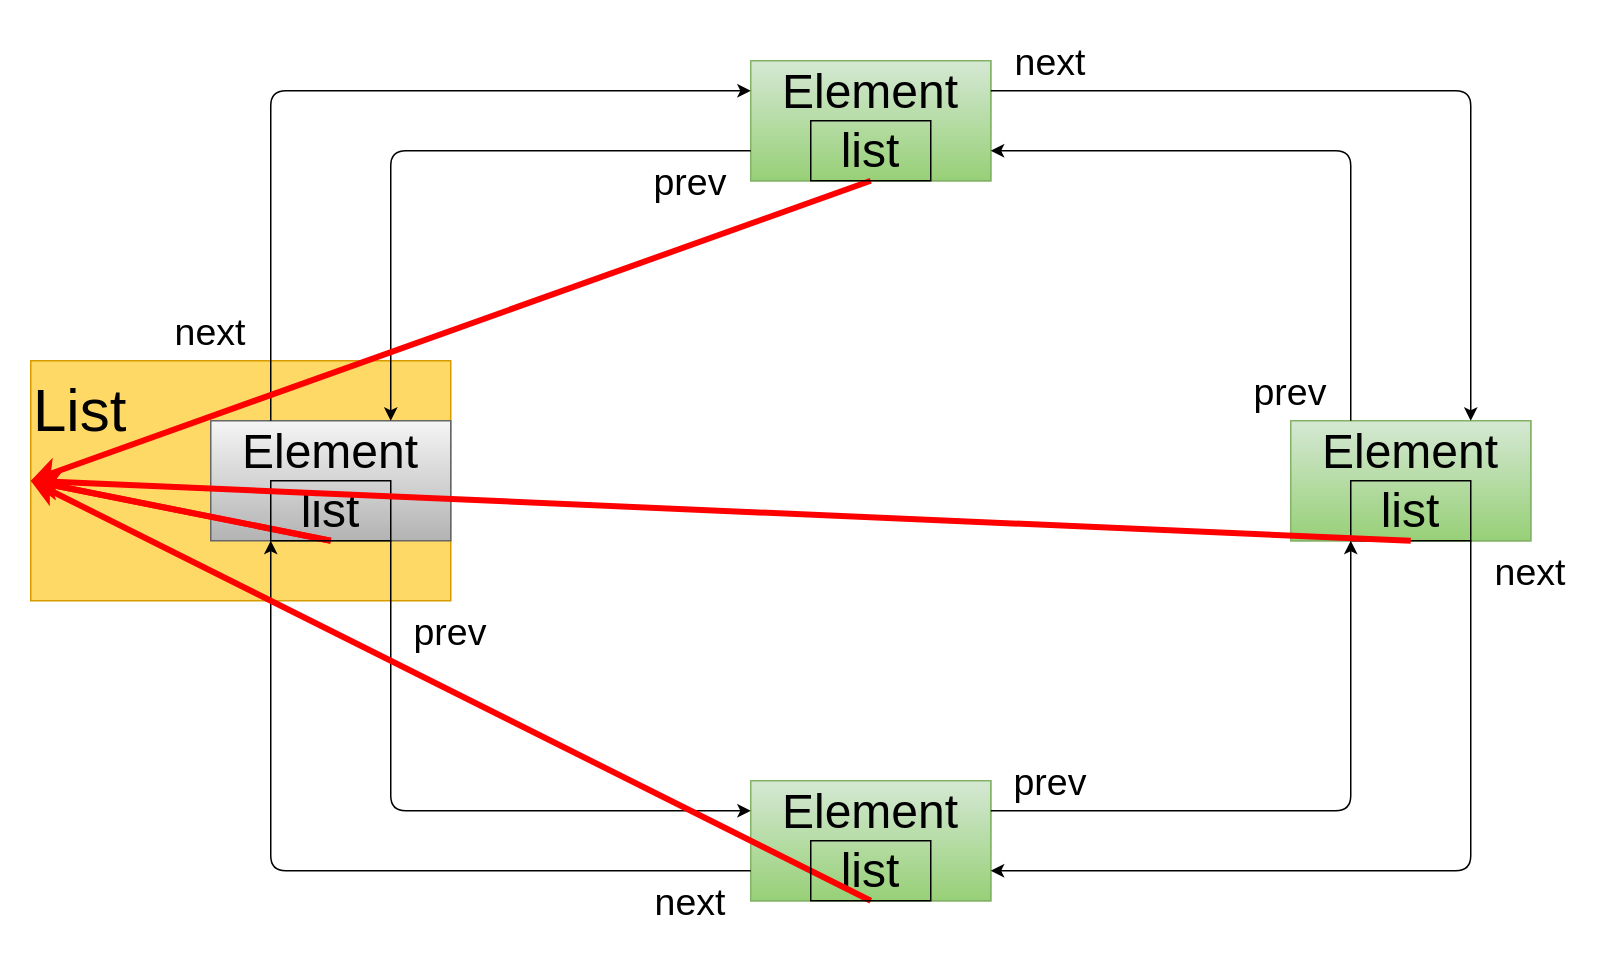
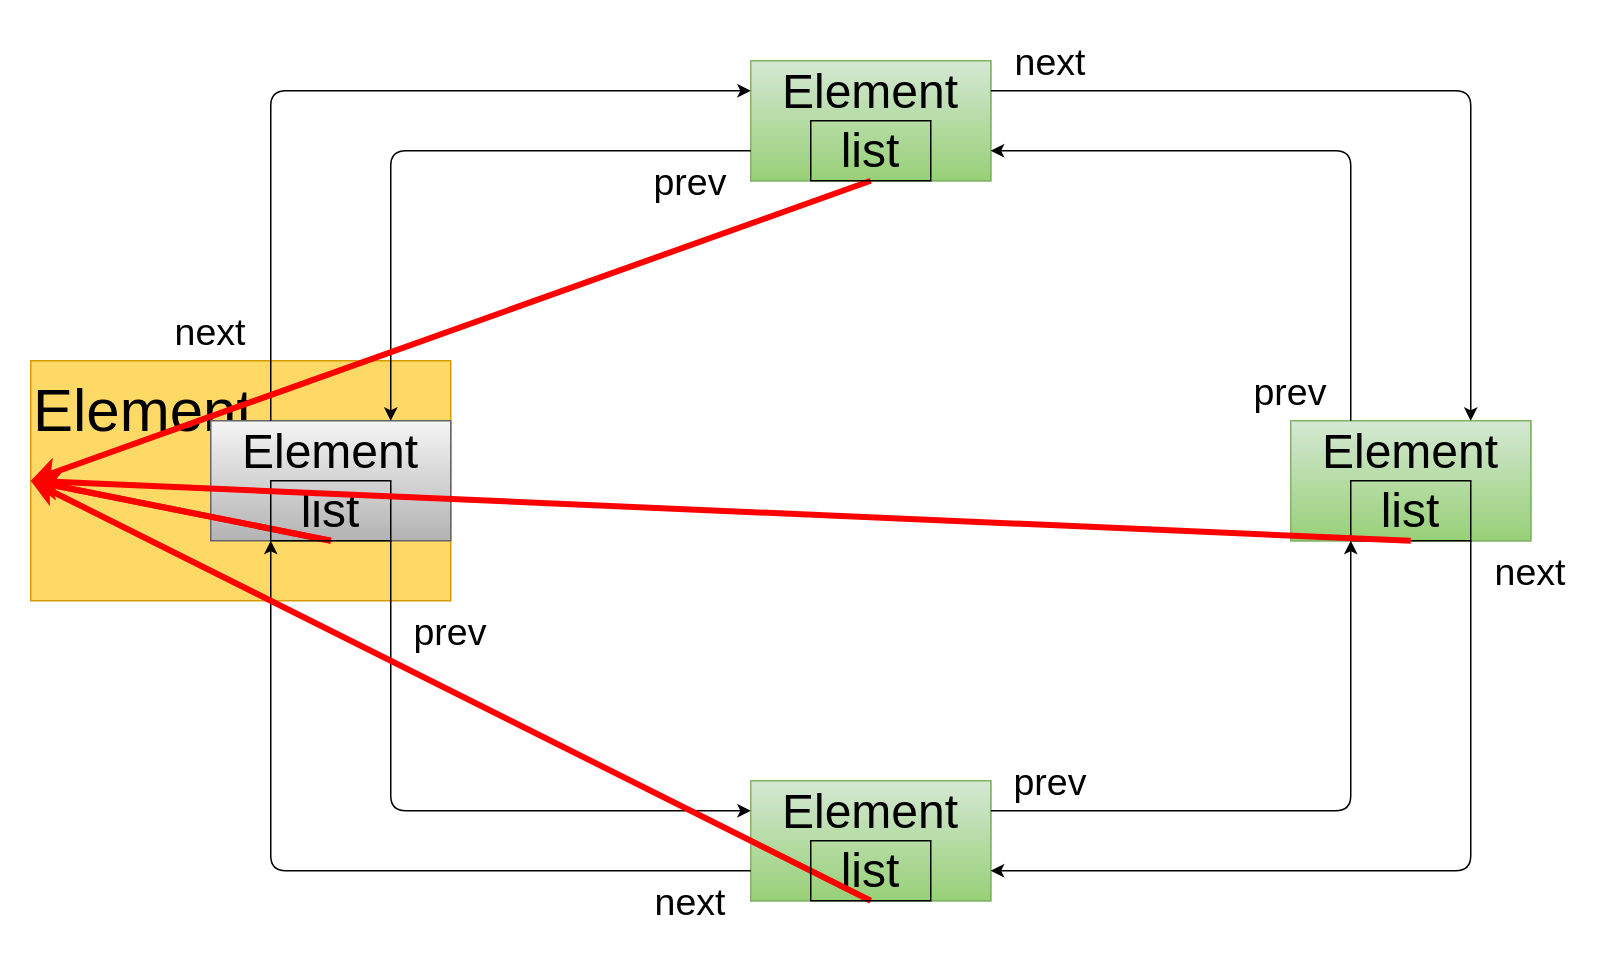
node "List": label "List" -> "Element"
